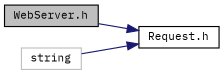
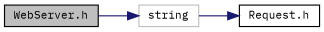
edge "WebServer.h" -> "Request.h": now "WebServer.h" -> "string"
